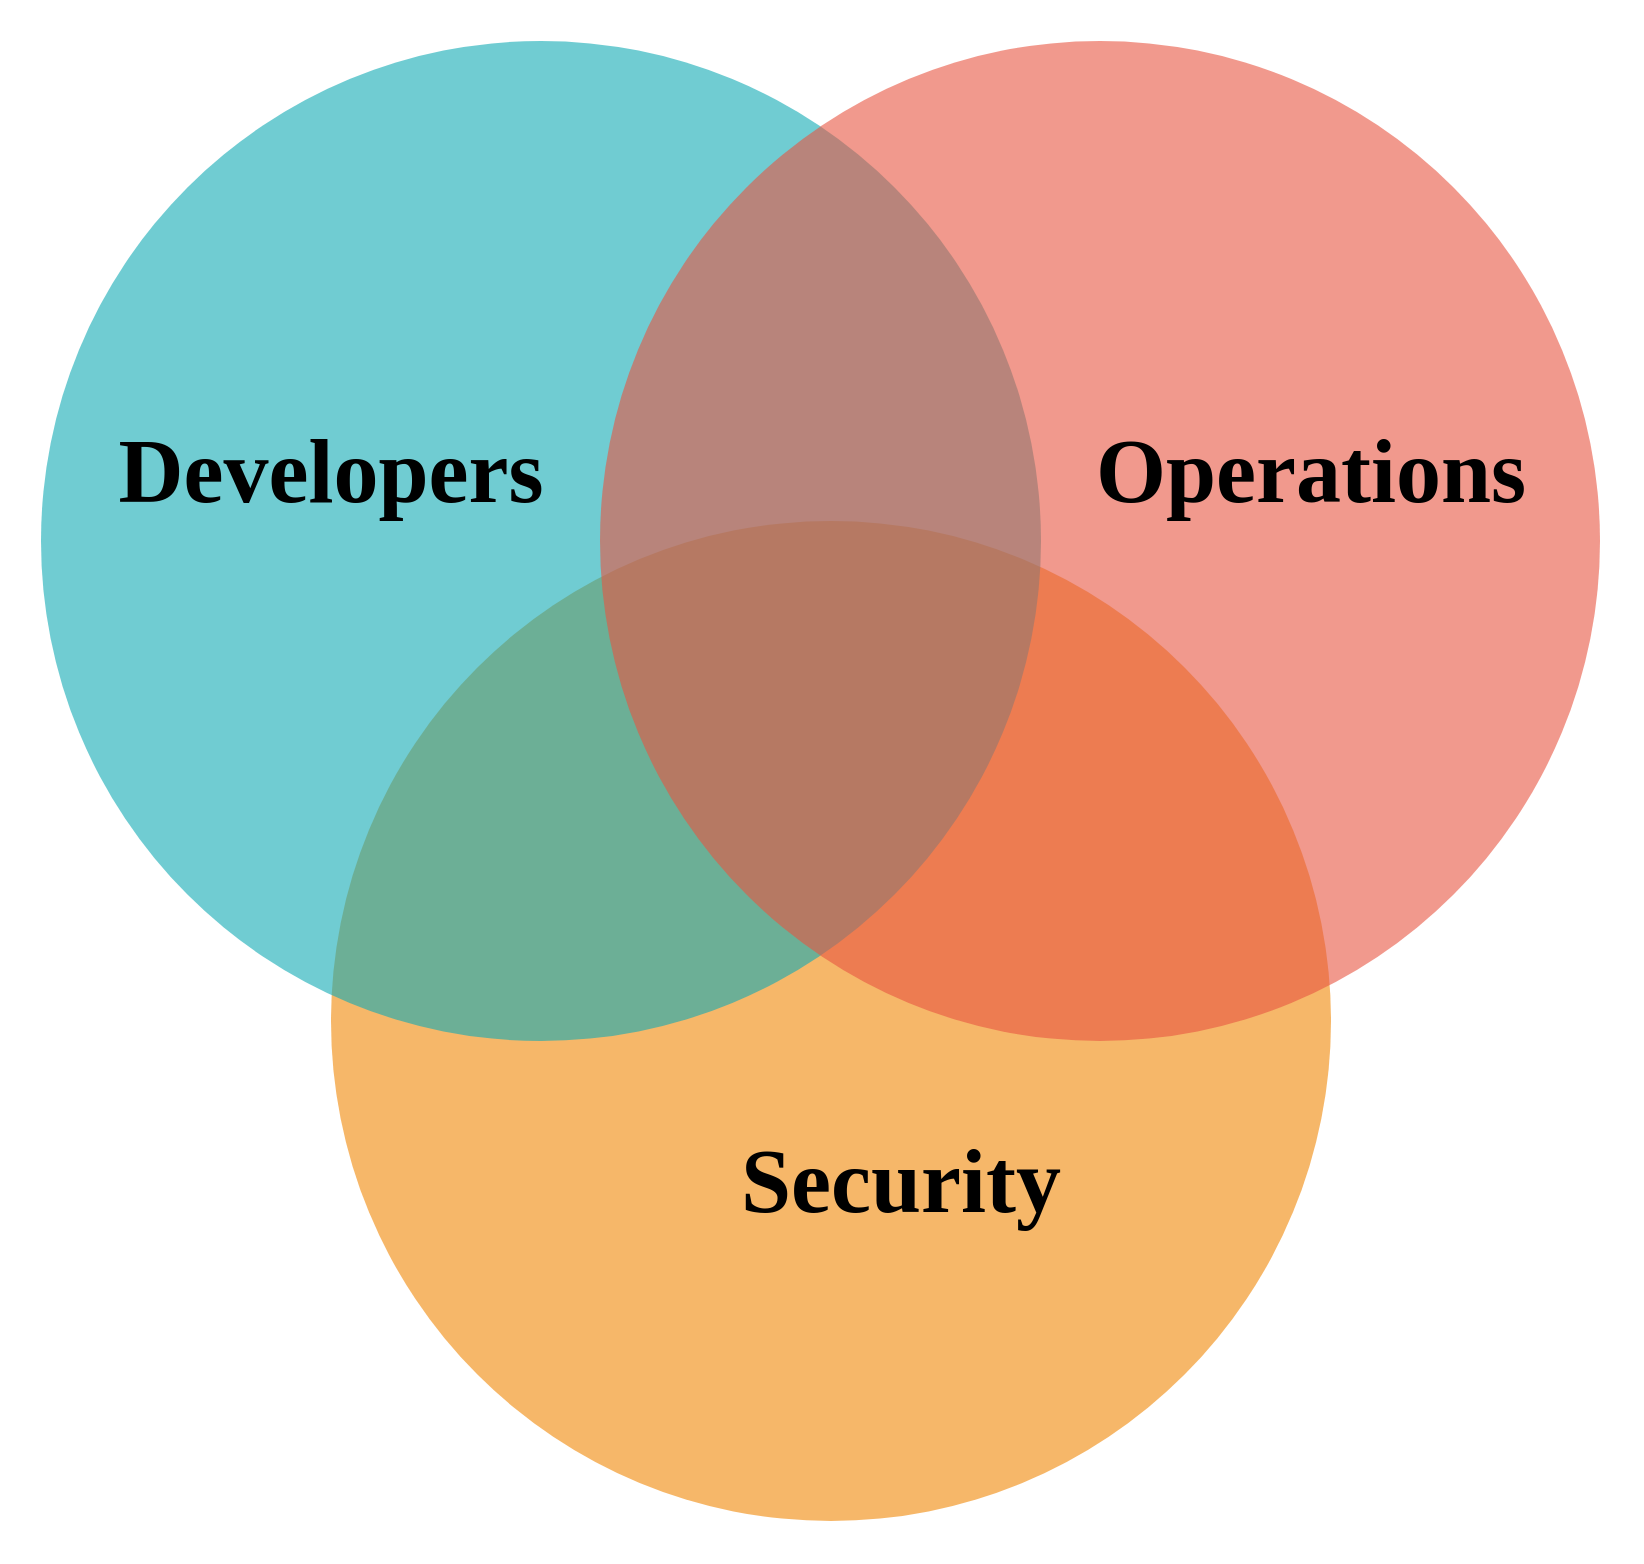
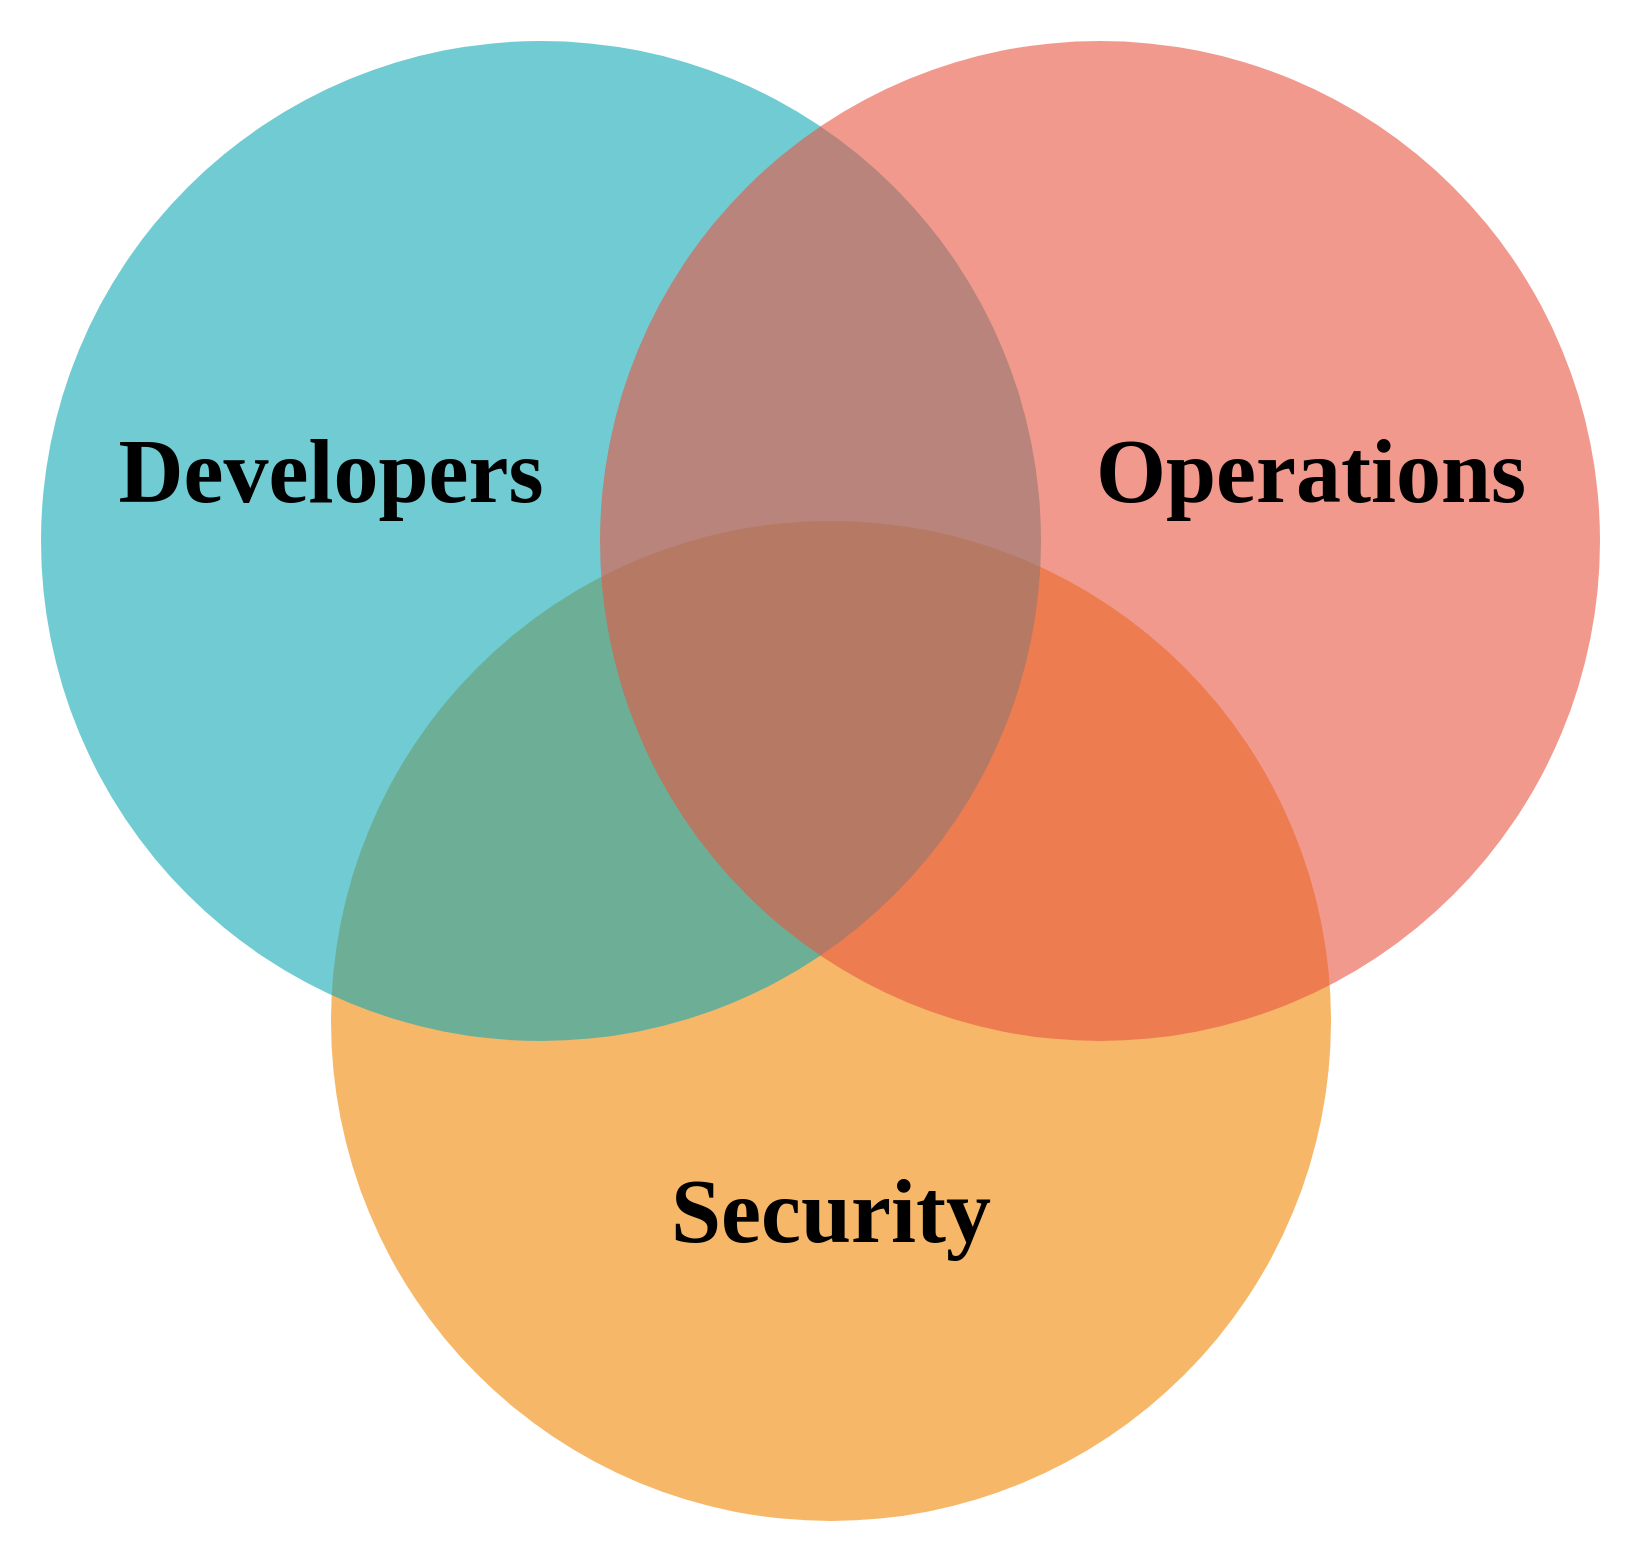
node "Security": moved (901, 1181) -> (831, 1211)
